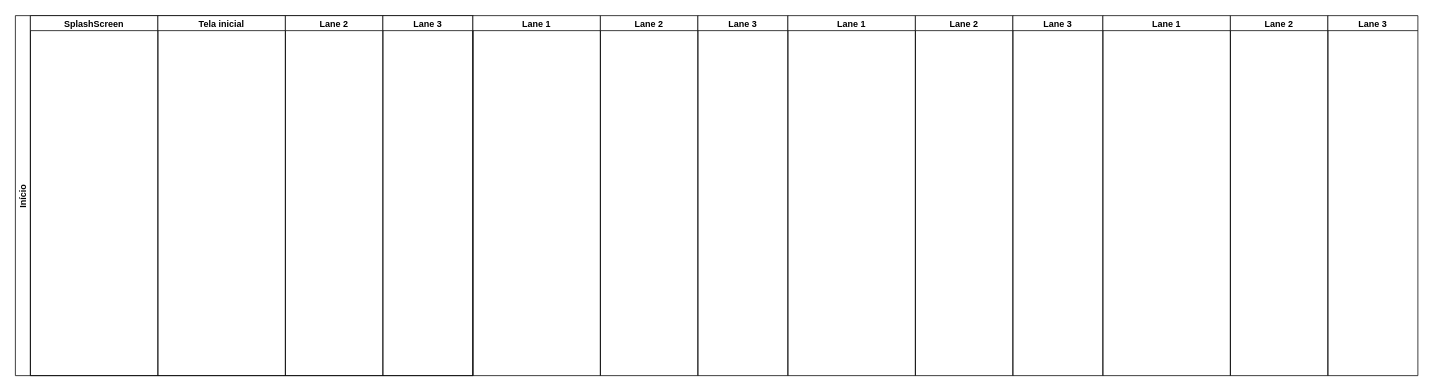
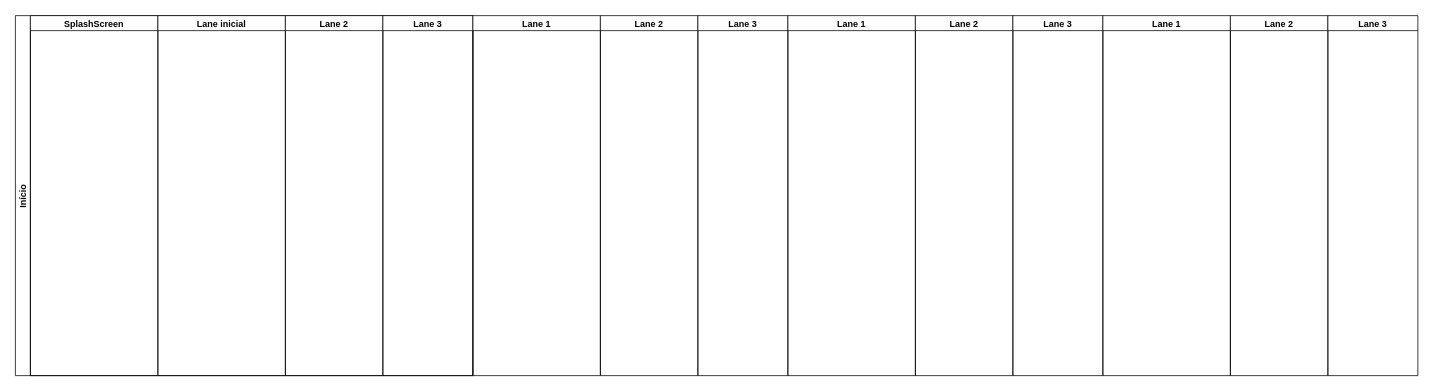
node "Tela inicial": label "Tela inicial" -> "Lane inicial"
